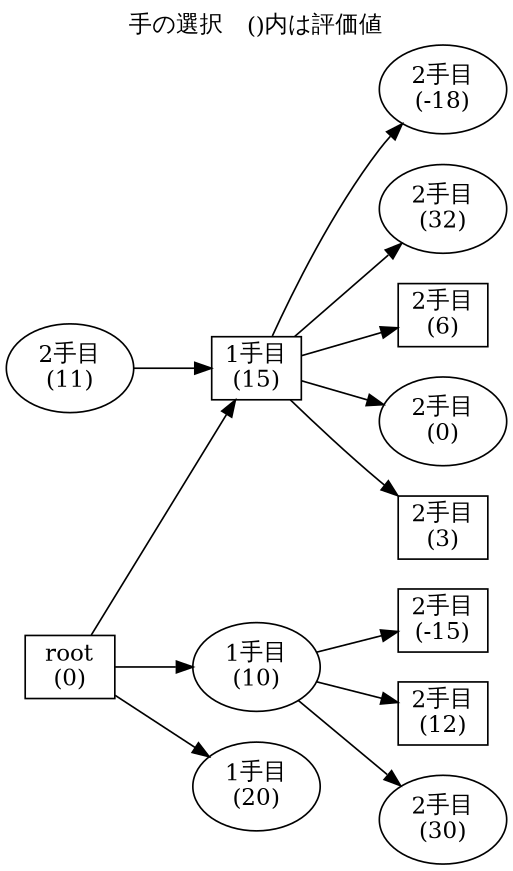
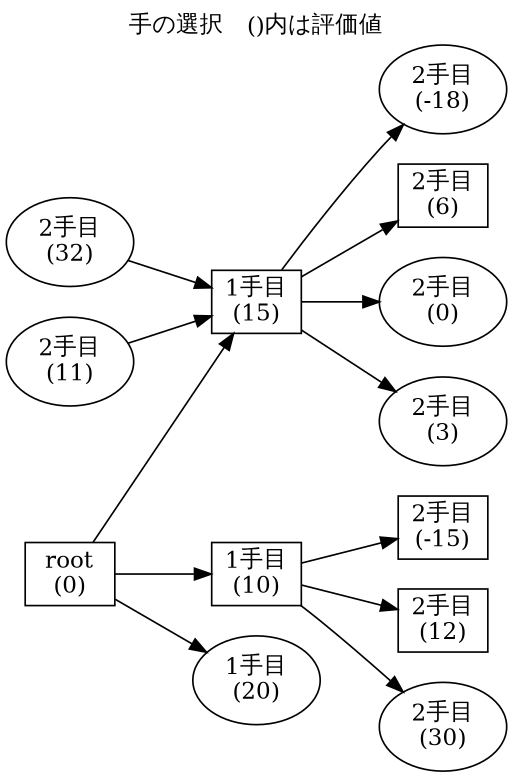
edge "1手目 (15)" -> "2手目 (32)": reversed
node "2手目 (3)": shape box -> ellipse
node "1手目 (10)": shape ellipse -> box
